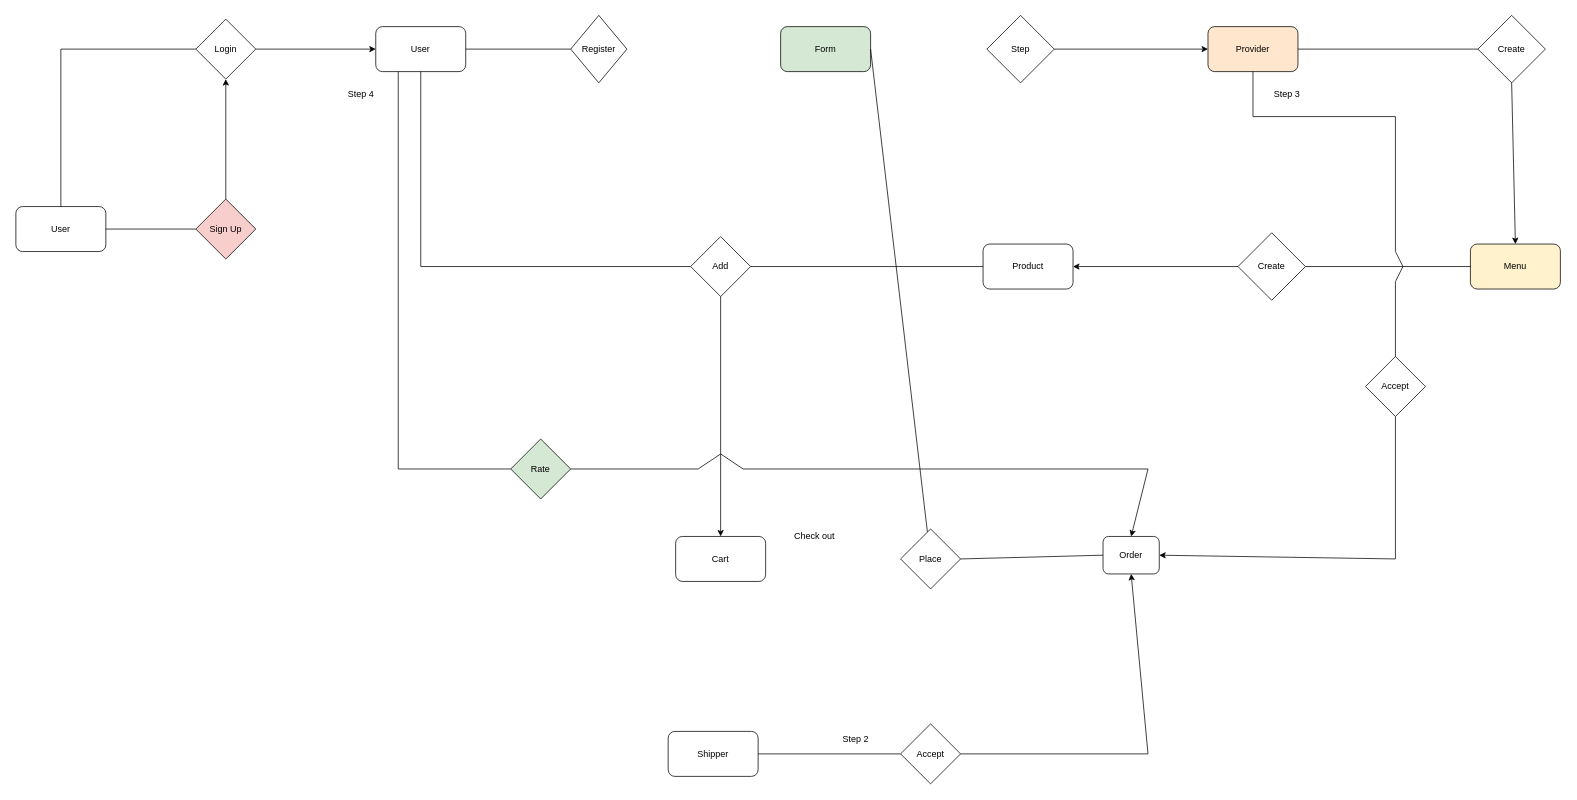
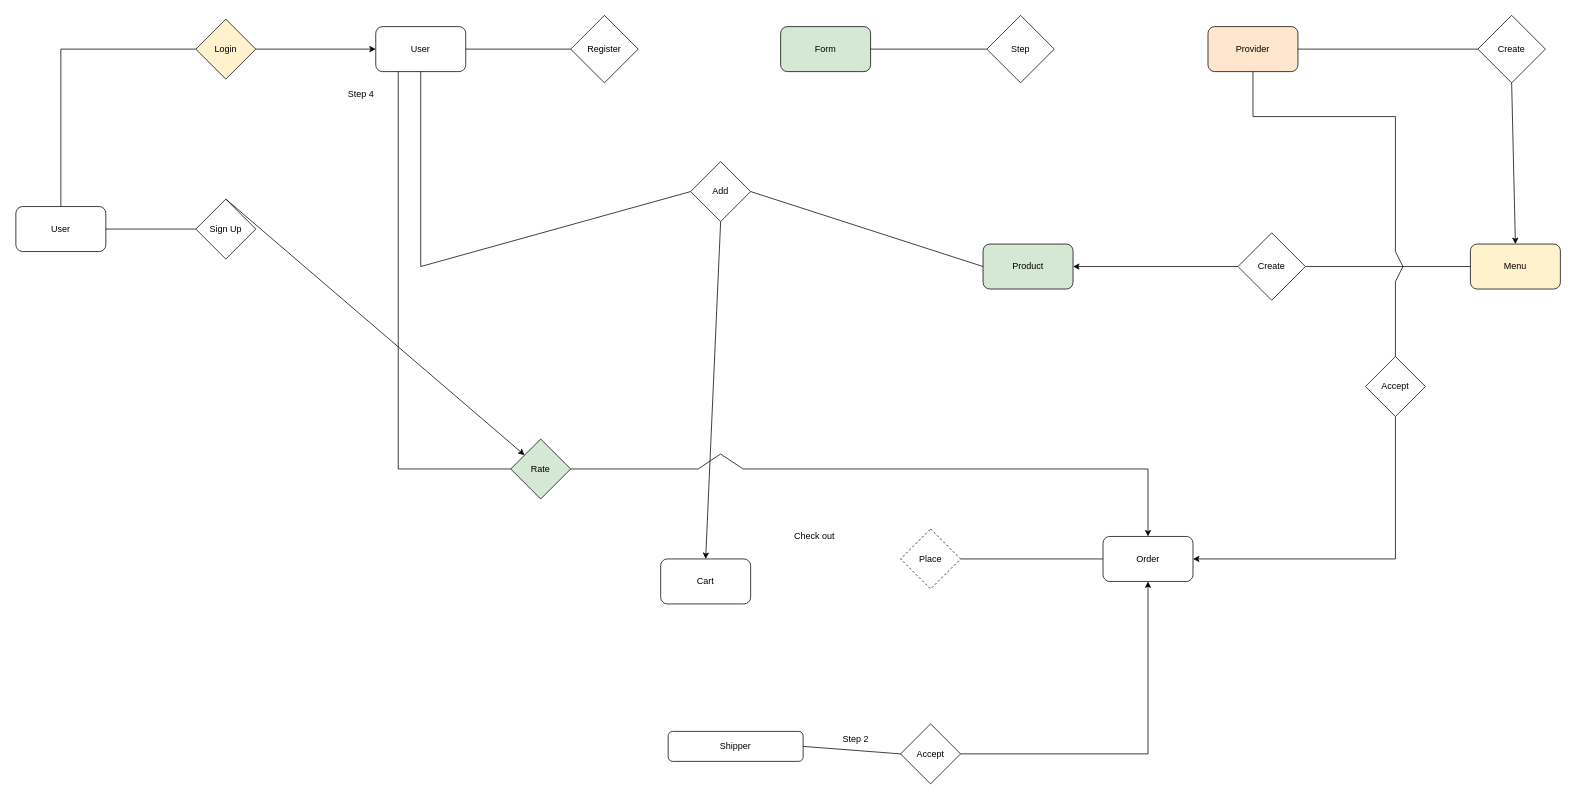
node "Login": fillcolor #ffffff -> #fff2cc
node "Register": size 56x68 -> 68x68
edge "Step" -> "Provider": removed
node "Step 3": removed
edge "Sign Up" -> "Login": now "Sign Up" -> "Rate"
node "Sign Up": fillcolor #f8cecc -> #ffffff
node "Add": moved (720, 267) -> (720, 192)
node "Product": fillcolor #ffffff -> #d5e8d4
edge "Form" -- "Place": now "Form" -- "Step"
node "Order": size 56x38 -> 90x45
node "Cart": moved (720, 559) -> (705, 582)
node "Place": style solid -> dashed
node "Shipper": size 90x45 -> 135x30
